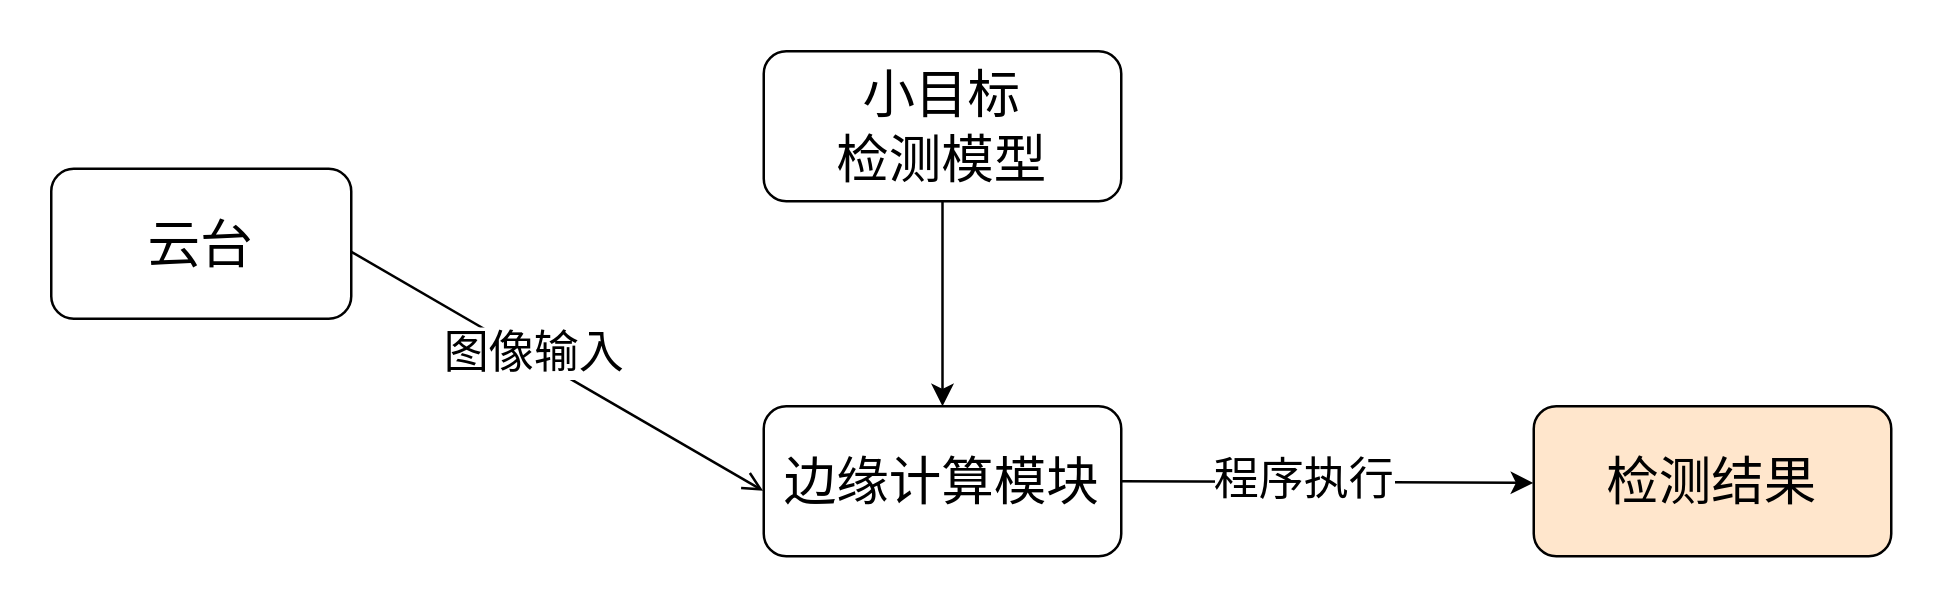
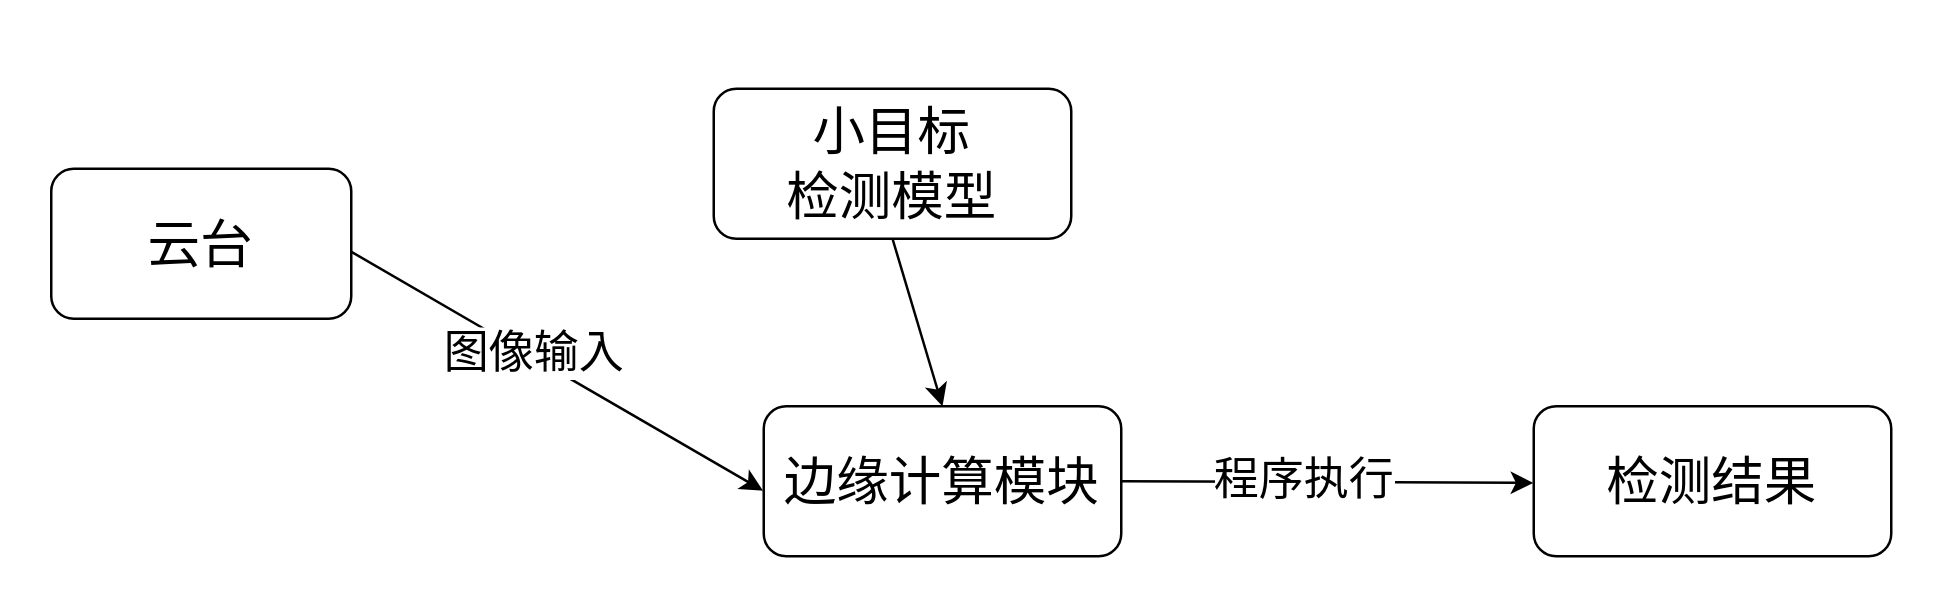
node "小目标 检测模型": moved (943, 126) -> (893, 164)
node "检测结果": fillcolor #ffe6cc -> #ffffff
edge "云台" -> "边缘计算模块": arrowhead open -> classic
